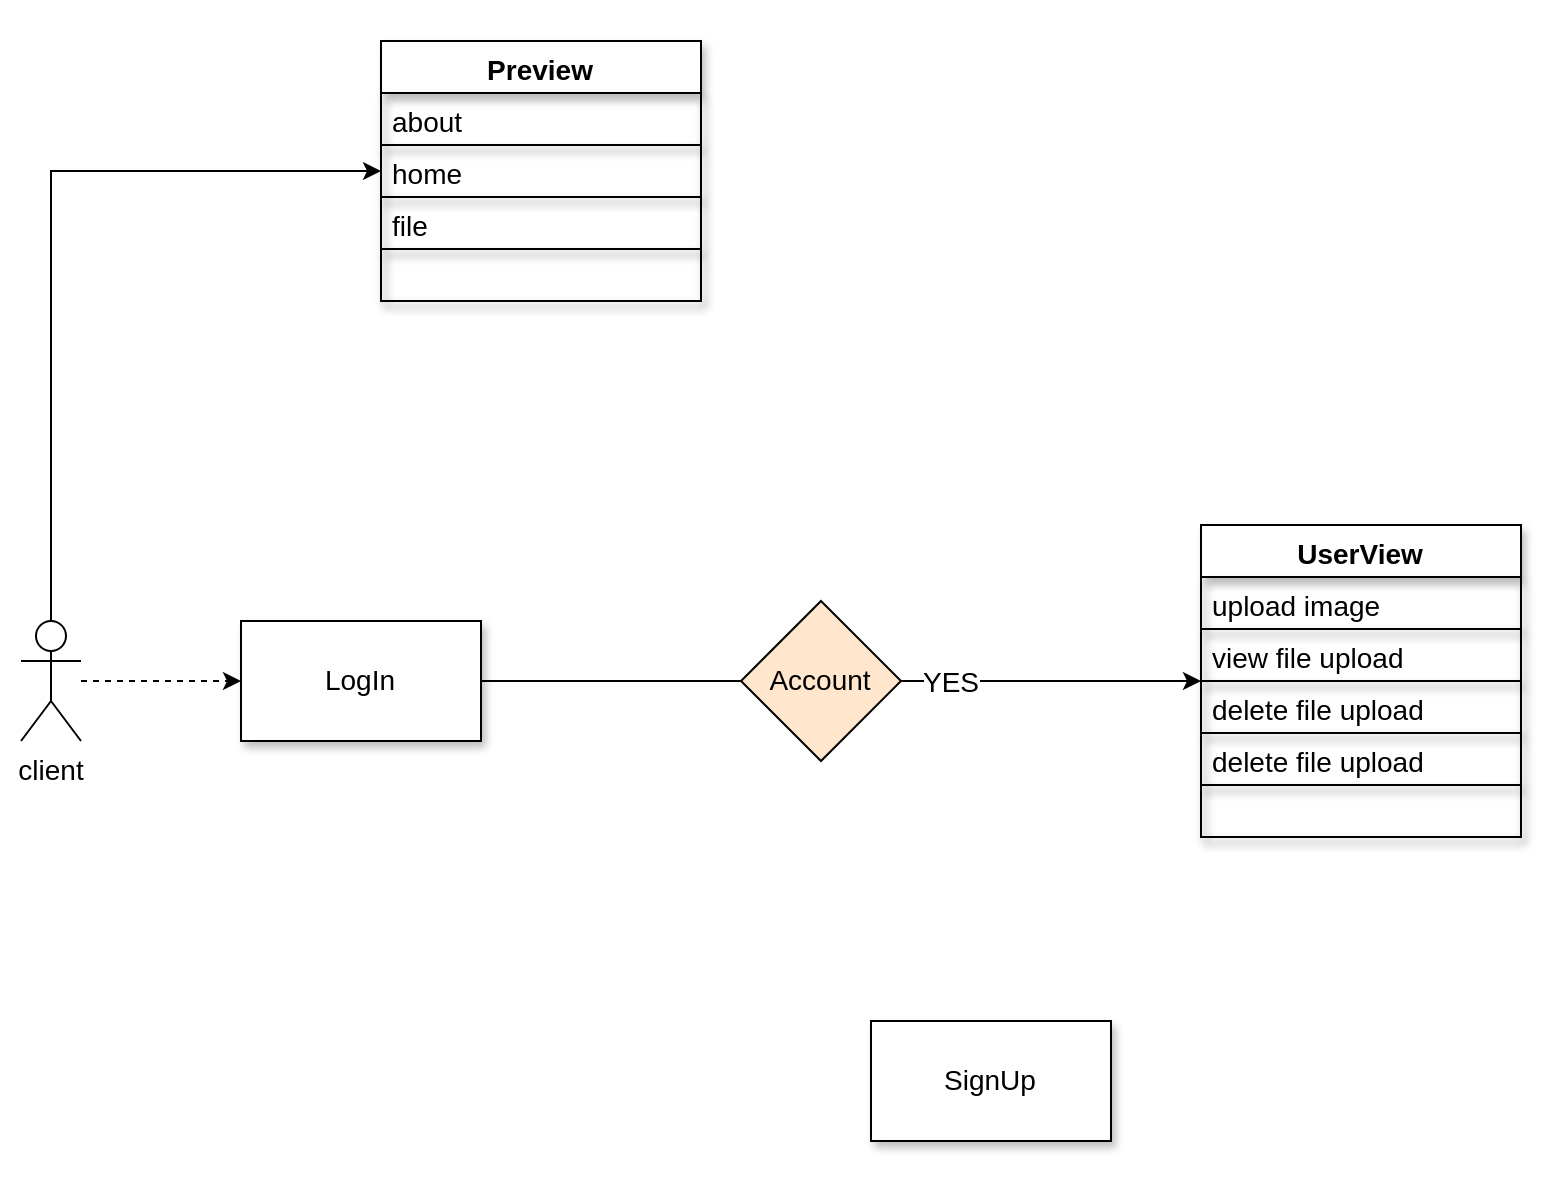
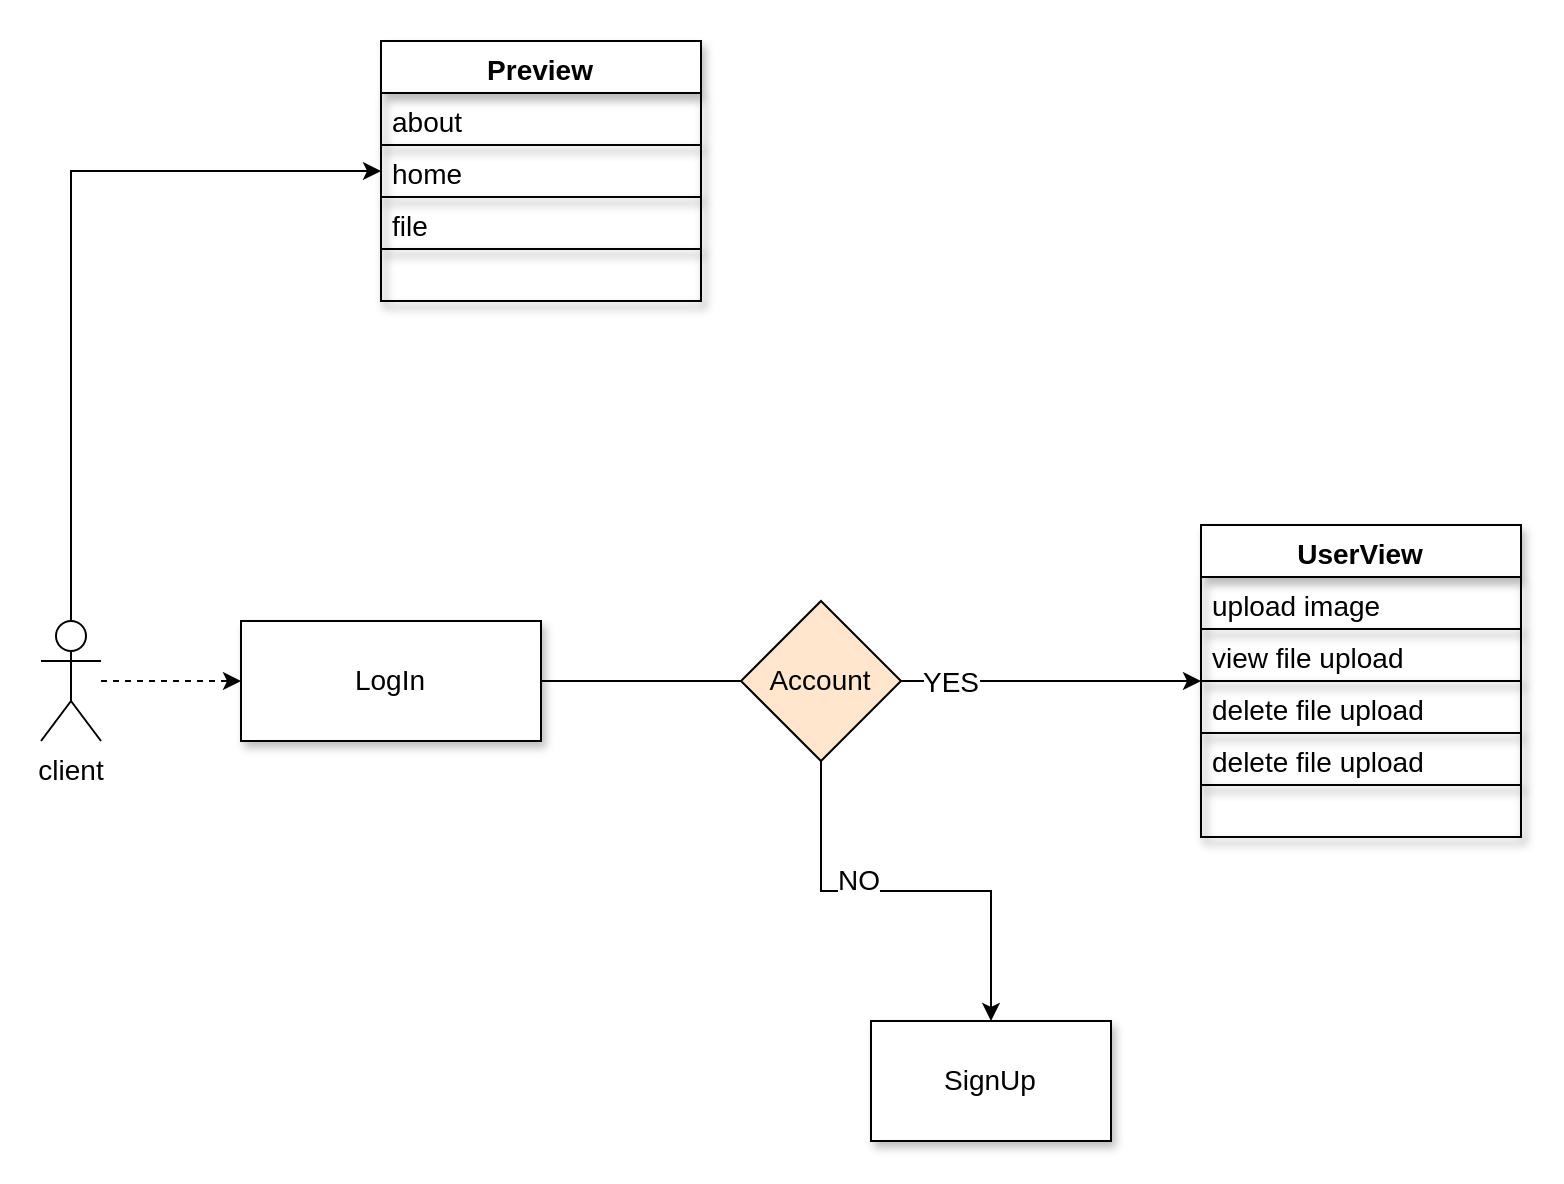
node "client": moved (51, 681) -> (71, 681)
node "LogIn": size 240x120 -> 300x120
edge "Account" -> "SignUp": added, label "NO"
